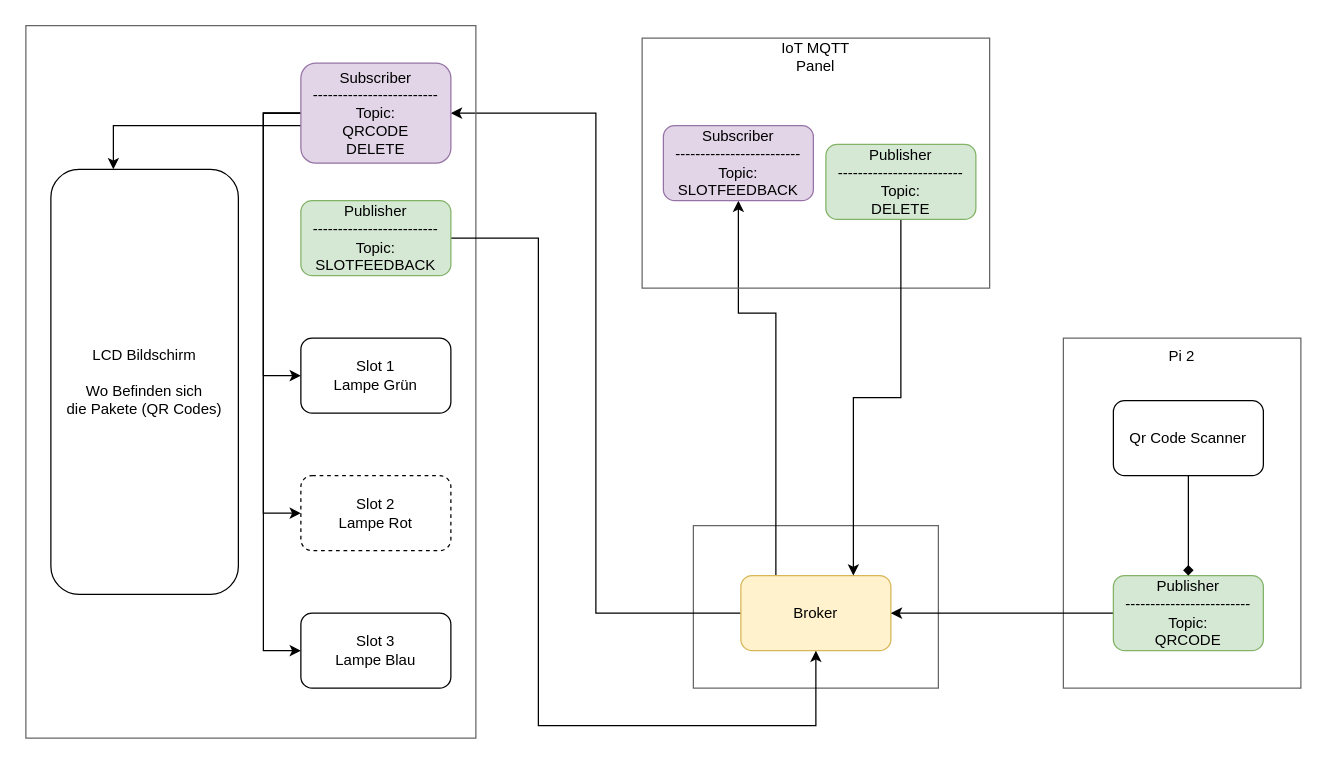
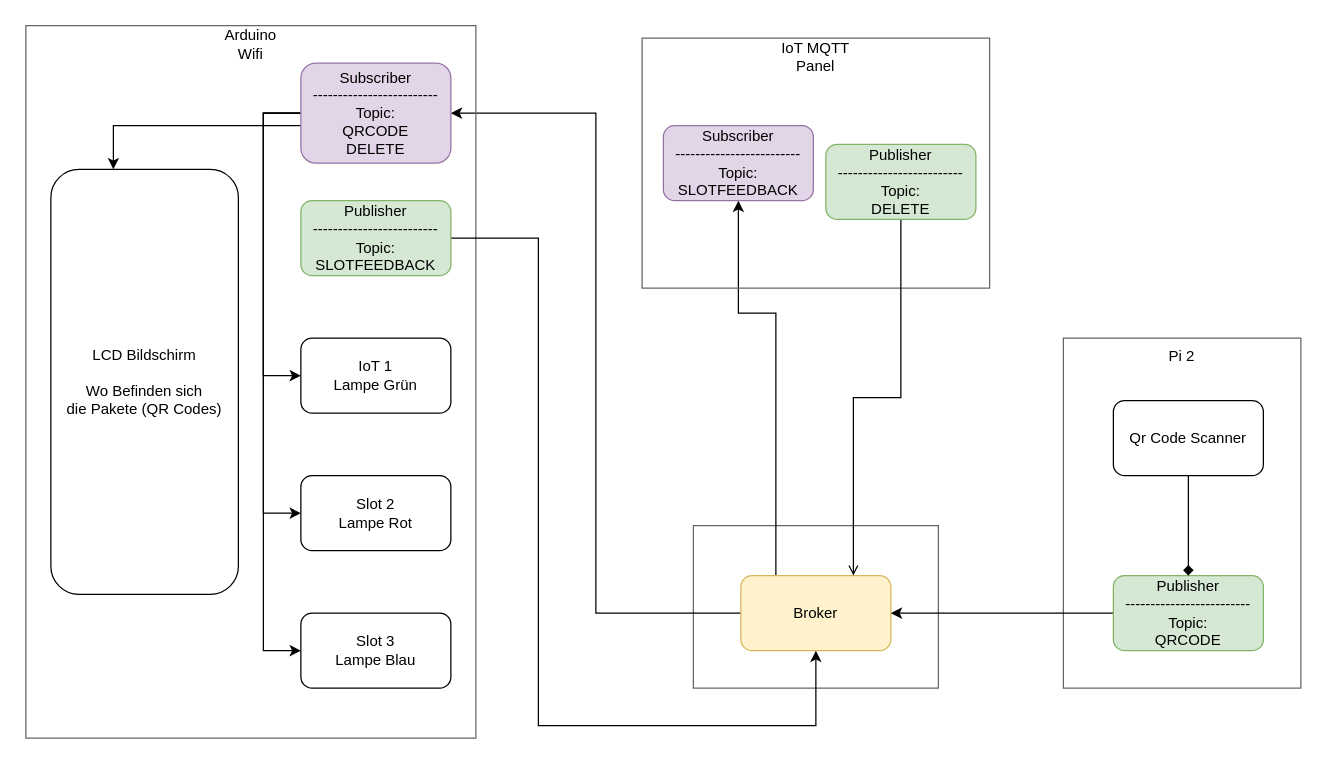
node "Arduino Wifi": added
node "Slot 1 Lampe Grün": label "Slot 1 Lampe Grün" -> "IoT 1 Lampe Grün"
node "Slot 2 Lampe Rot": style dashed -> solid
edge "Publisher ------------------------- Topic: DELETE" -> "Broker": arrowhead classic -> open
